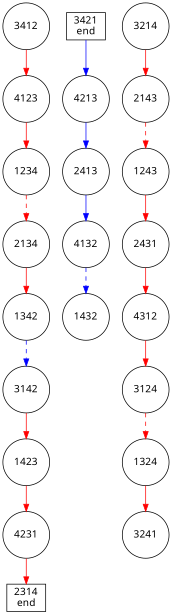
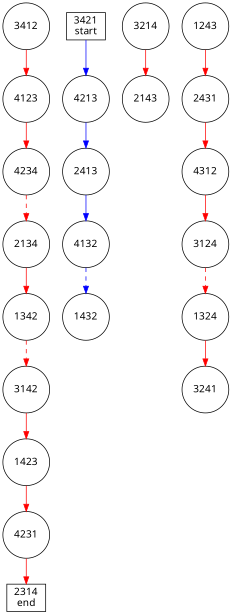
node "3421 end": label "3421 end" -> "3421 start"
edge "2143" -> "1243": removed
node "1234": label "1234" -> "4234"
edge "1342" -> "3142": color blue -> red
